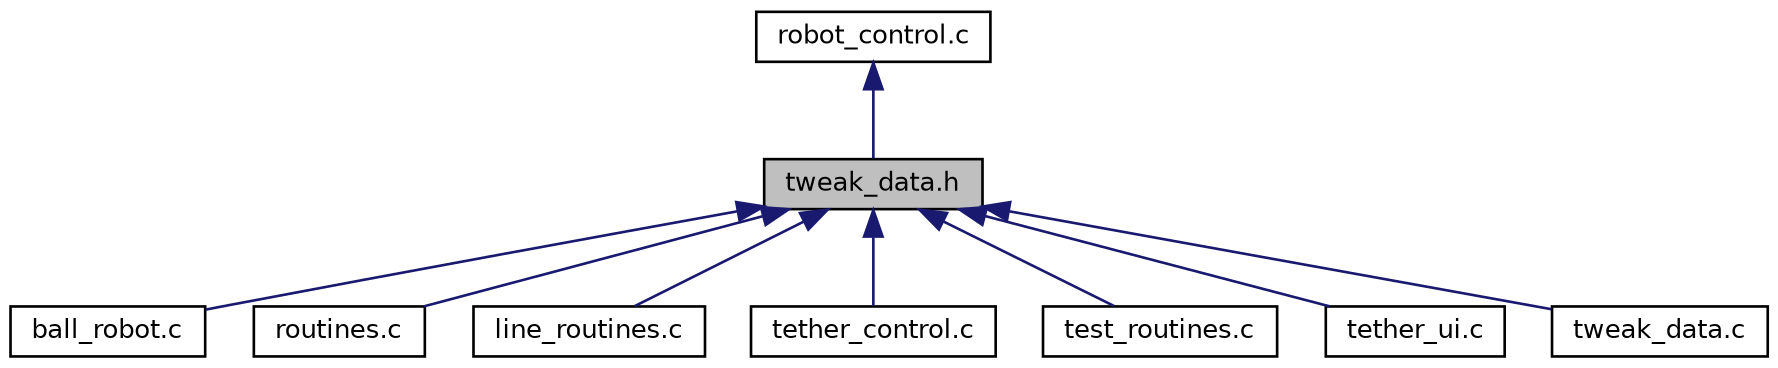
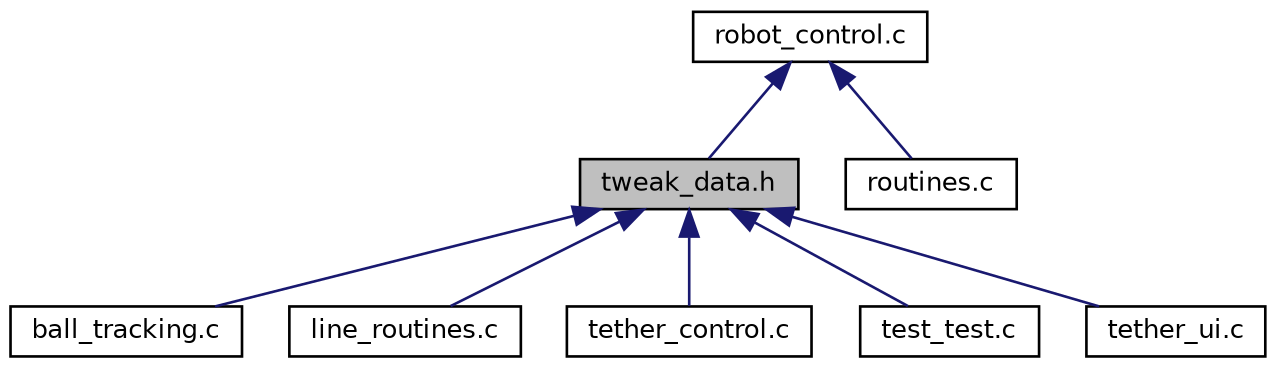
edge "routines.c" -> "tweak_data.h": now "routines.c" -> "robot_control.c"
node "ball_robot.c": label "ball_robot.c" -> "ball_tracking.c"
node "test_routines.c": label "test_routines.c" -> "test_test.c"
node "tweak_data.c": removed
